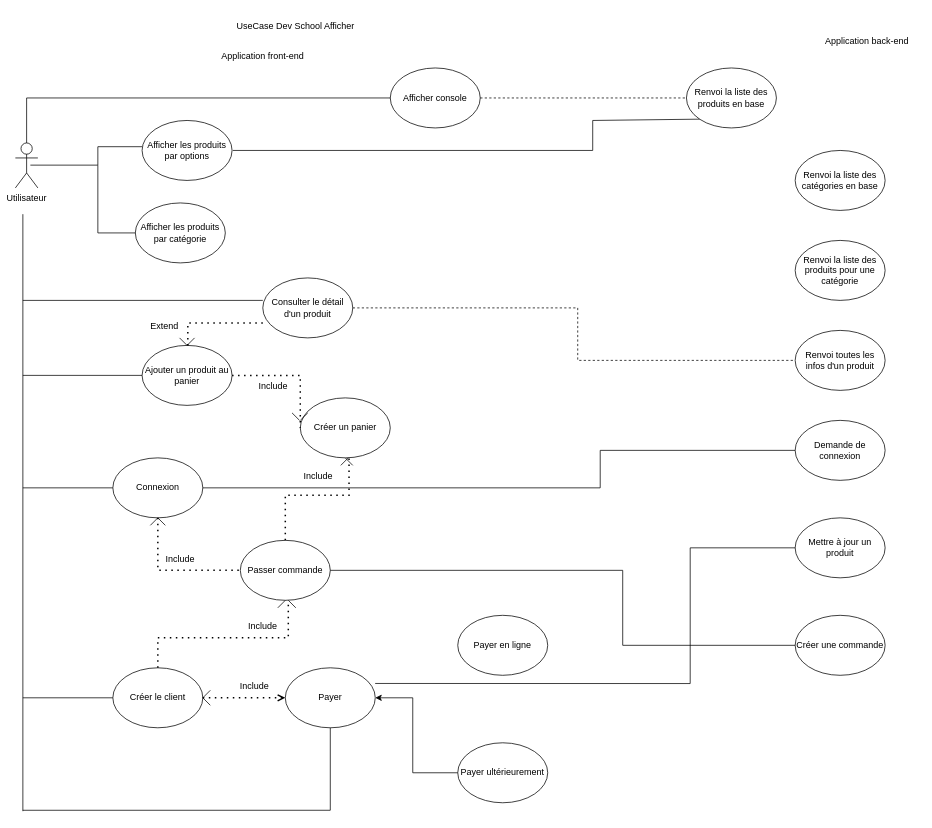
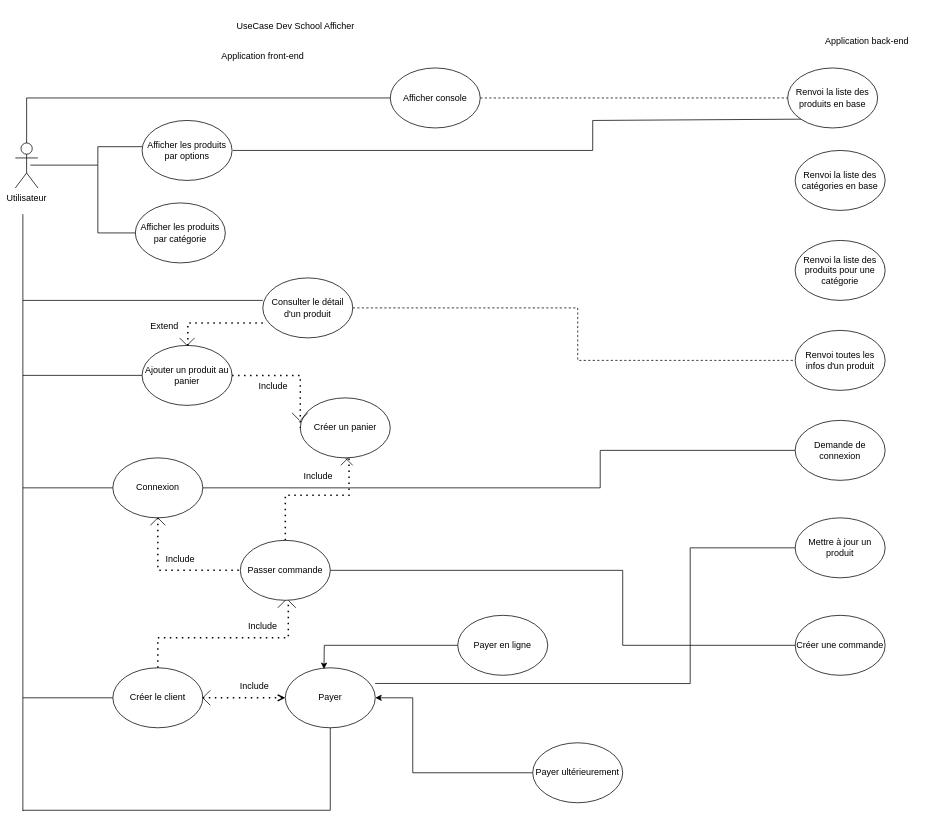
node "Renvoi la liste des produits en base": moved (732, 98) -> (833, 98)
edge "Payer en ligne" -> "Payer": added
node "Payer ultérieurement": moved (503, 773) -> (578, 773)
